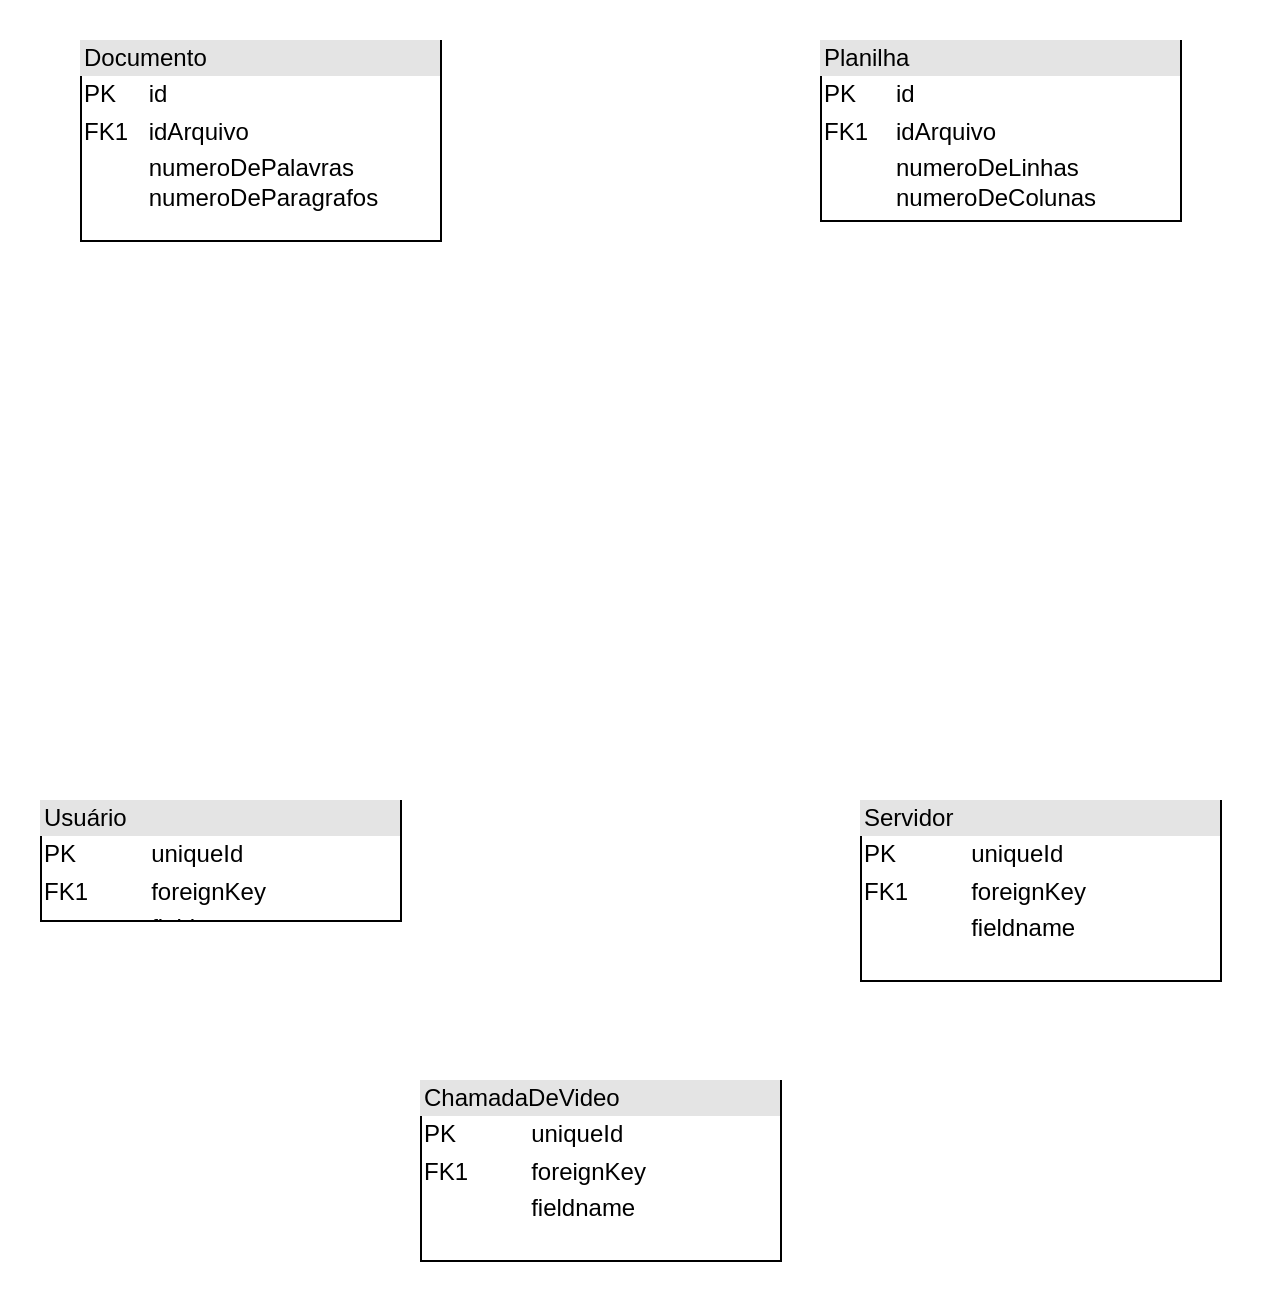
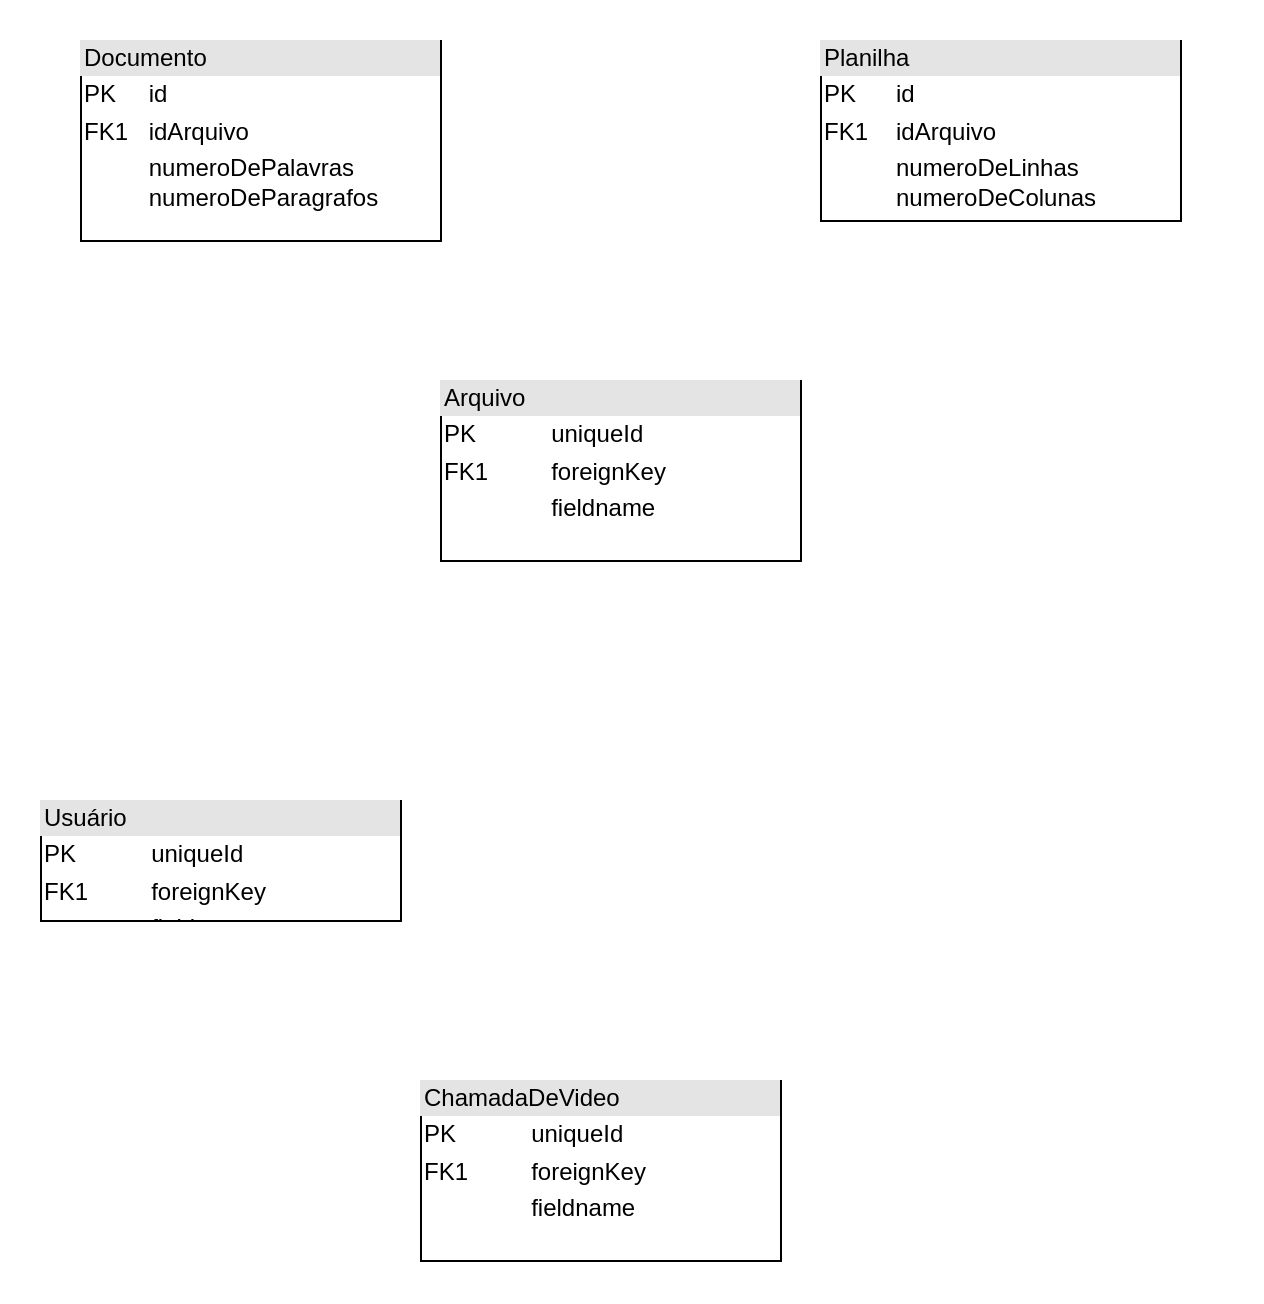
node "Arquivo PK uniqueId FK1 foreignKey fieldname": added
node "Servidor PK uniqueId FK1 foreignKey fieldname": removed
